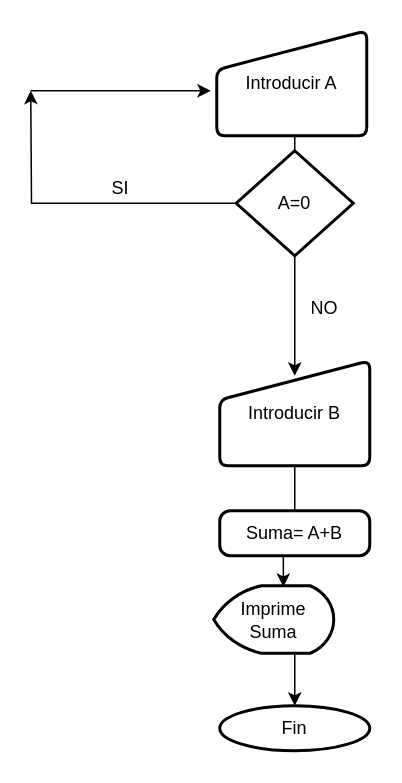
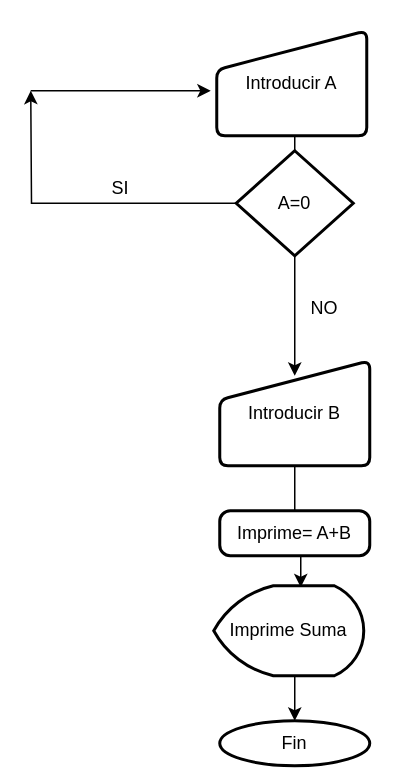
node "Suma= A+B": label "Suma= A+B" -> "Imprime= A+B"
node "Imprime Suma": size 120x68 -> 150x90
node "Fin": moved (295, 728) -> (295, 743)
